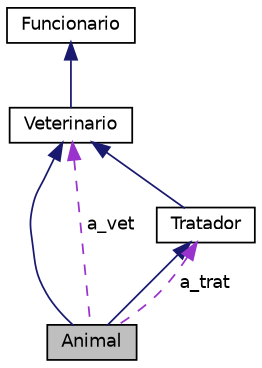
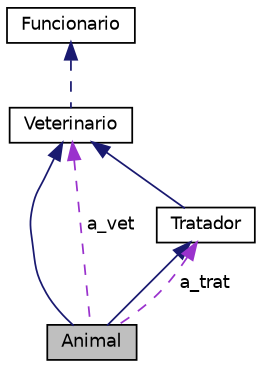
edge "Veterinario" -> "Funcionario": style solid -> dashed
